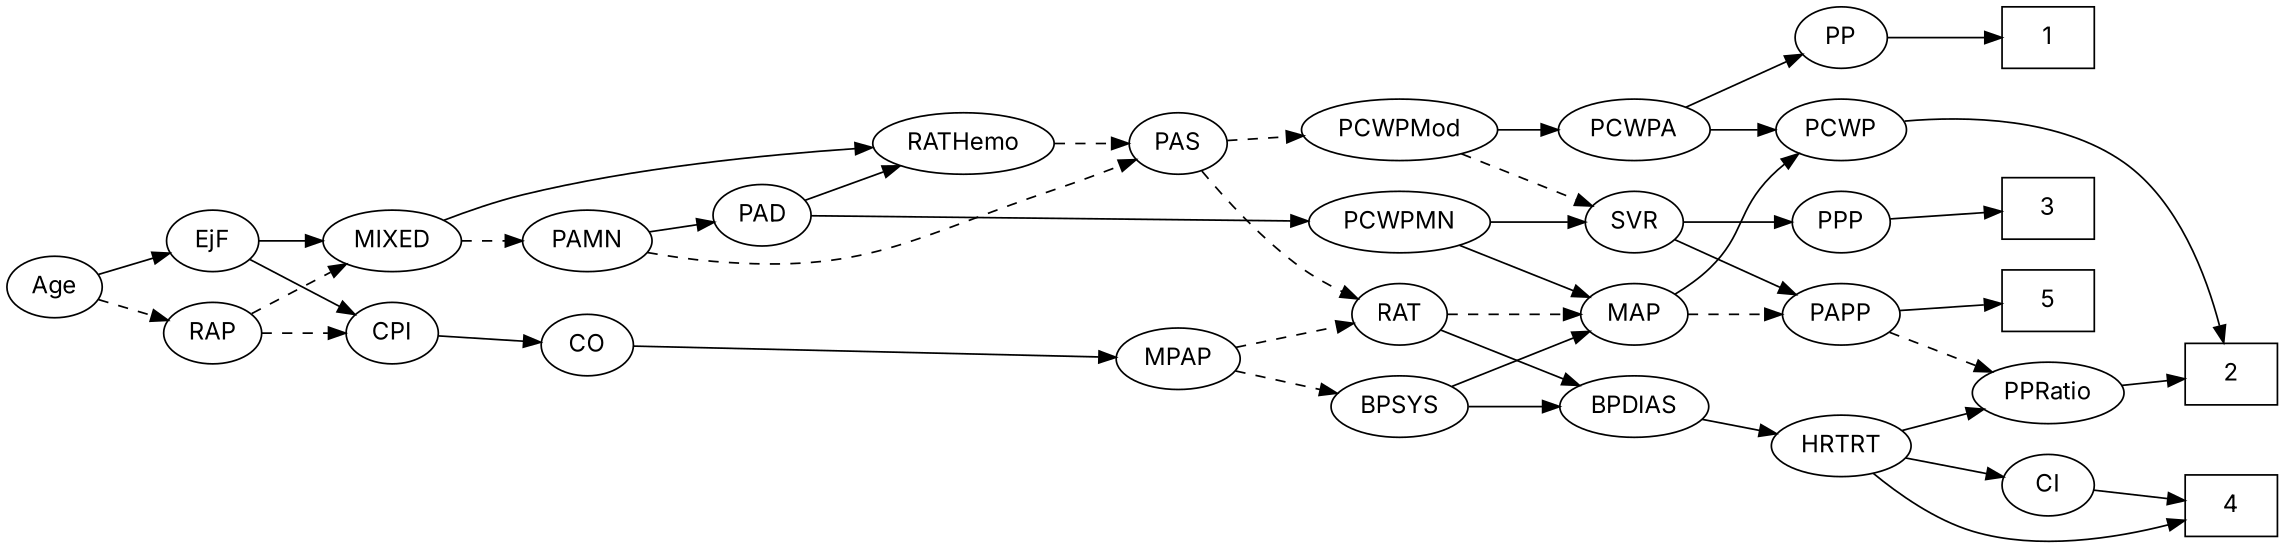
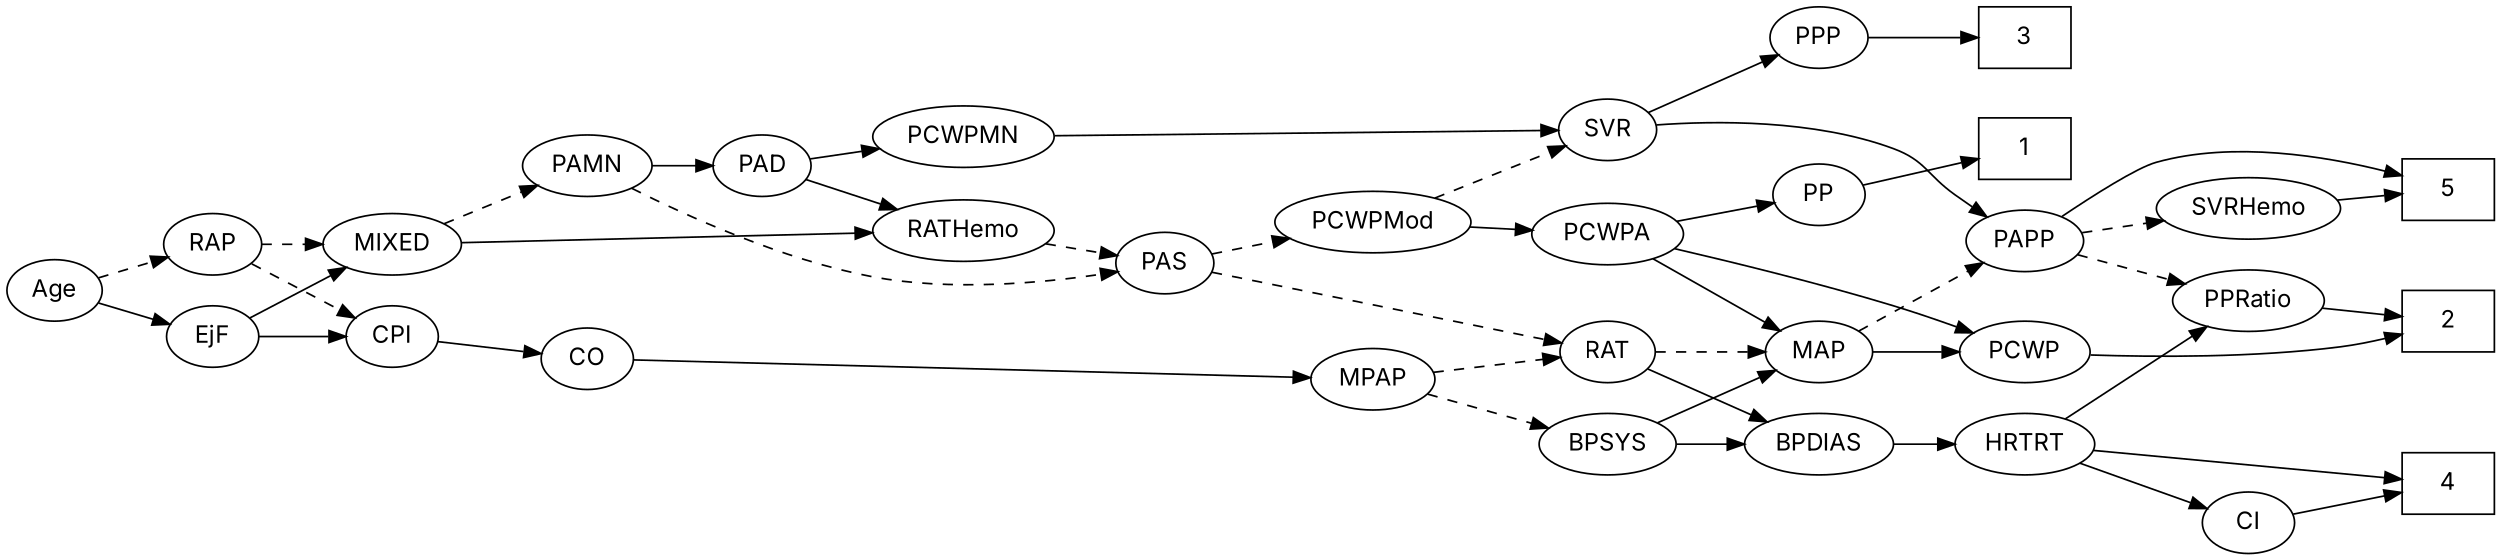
node "SVRHemo": added
edge "PCWPMN" -> "MAP": now "PCWPA" -> "MAP"
